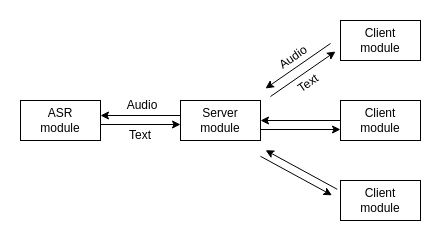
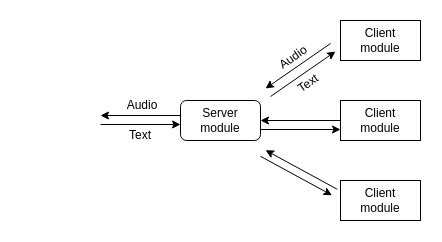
node "ASR module": removed
node "Server module": shape rectangle -> rounded rectangle
